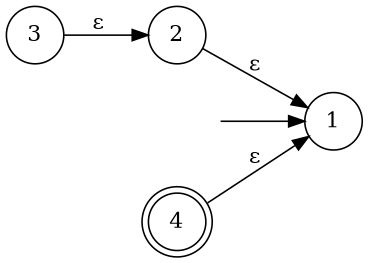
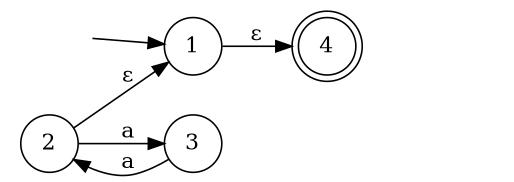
edge "3" -> "2": label "ε" -> "a"
edge "2" -> "3": added, label "a"
edge "4" -> "1": reversed
